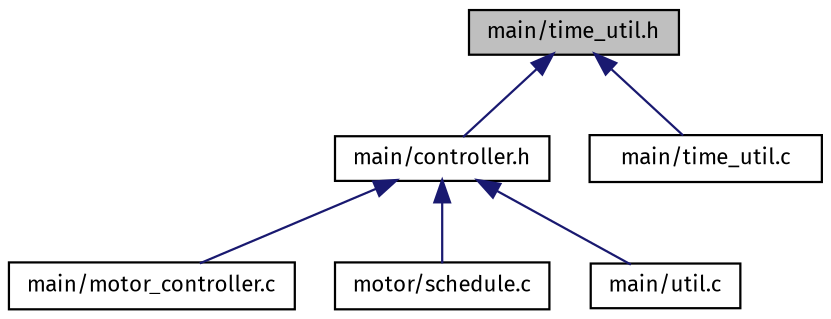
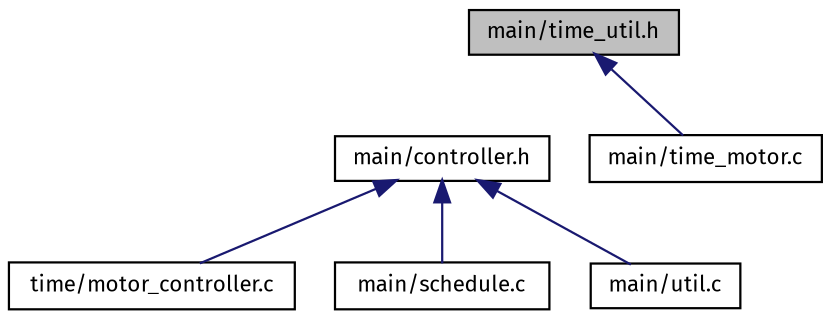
edge "main/controller.h" -> "main/time_util.h": removed
node "main/time_util.c": label "main/time_util.c" -> "main/time_motor.c"
node "main/motor_controller.c": label "main/motor_controller.c" -> "time/motor_controller.c"
node "motor/schedule.c": label "motor/schedule.c" -> "main/schedule.c"
